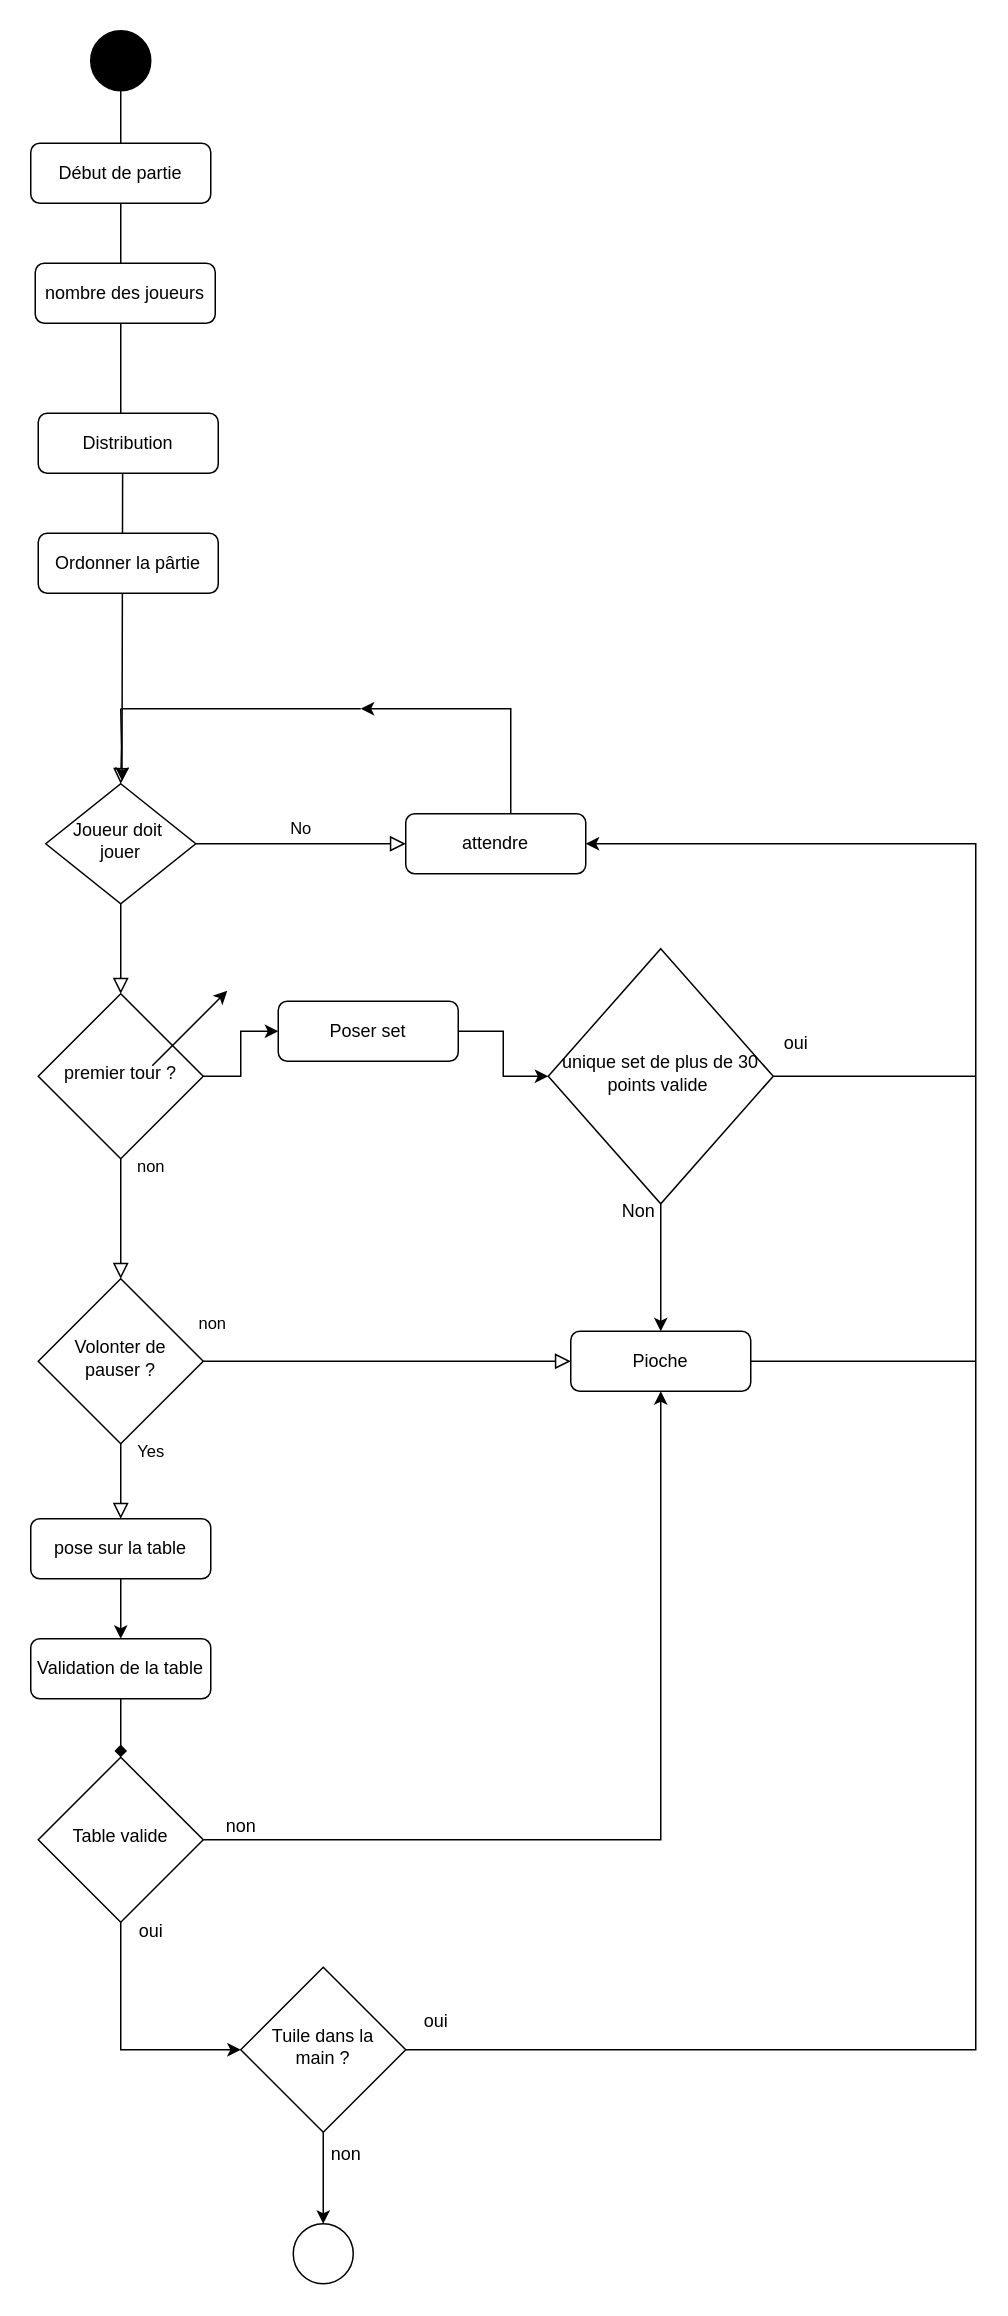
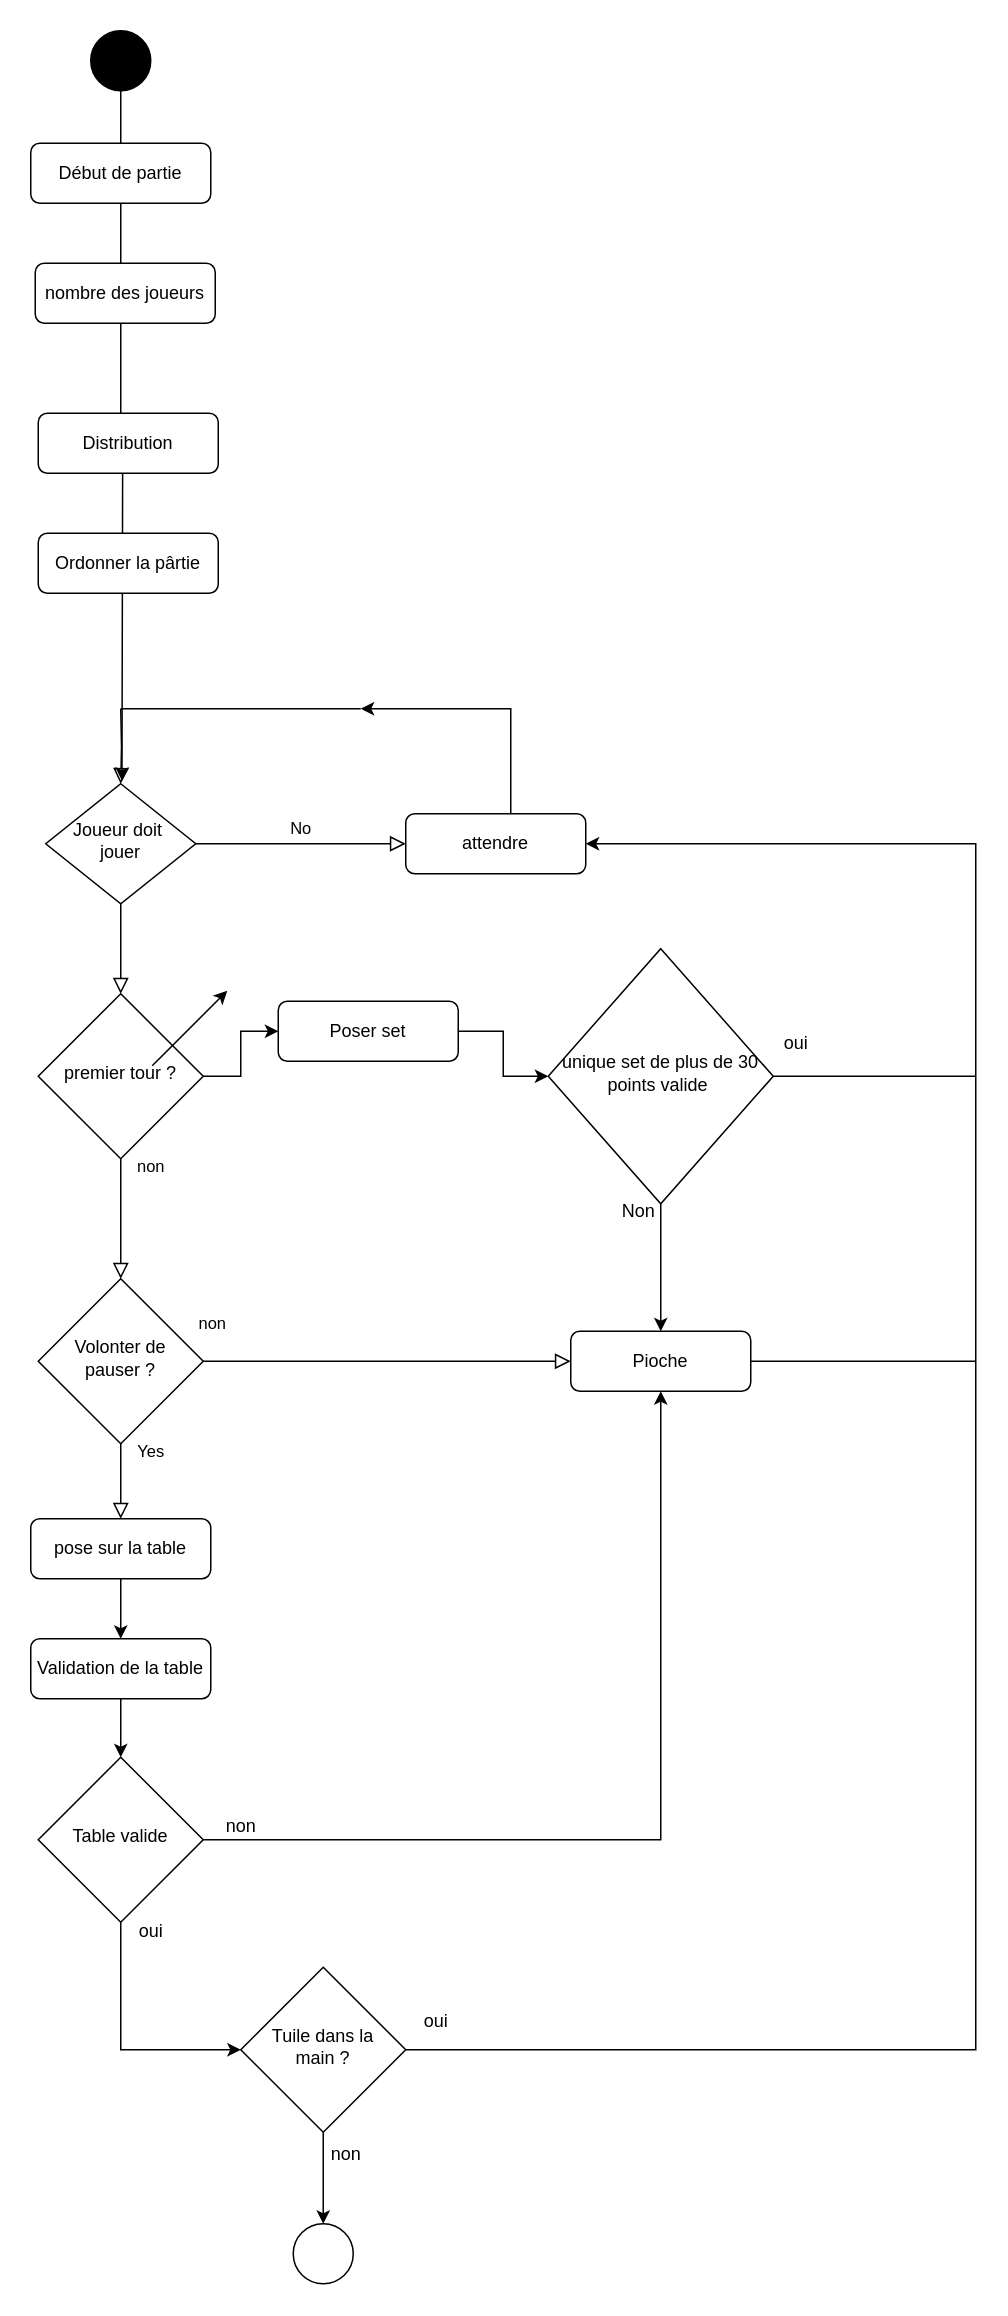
edge "Validation de la table" -> "Table valide": arrowhead diamond -> classic
